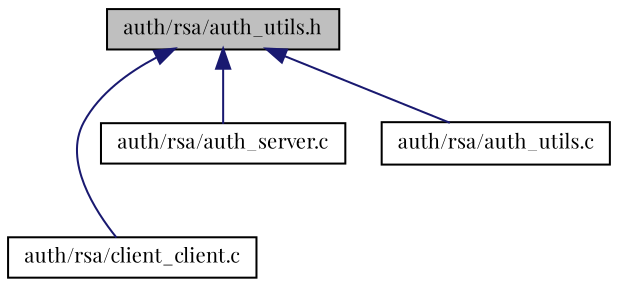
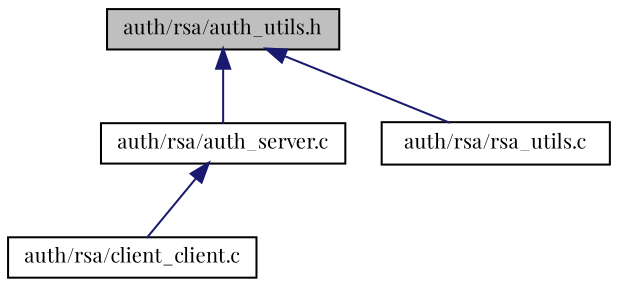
edge "auth/rsa/client_client.c" -> "auth/rsa/auth_utils.h": now "auth/rsa/client_client.c" -> "auth/rsa/auth_server.c"
node "auth/rsa/auth_utils.c": label "auth/rsa/auth_utils.c" -> "auth/rsa/rsa_utils.c"
